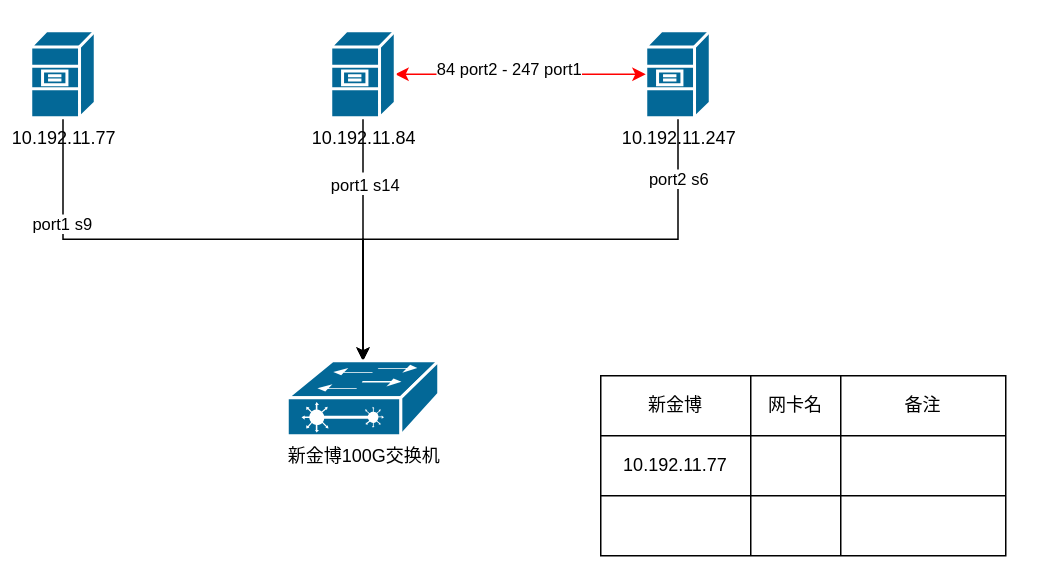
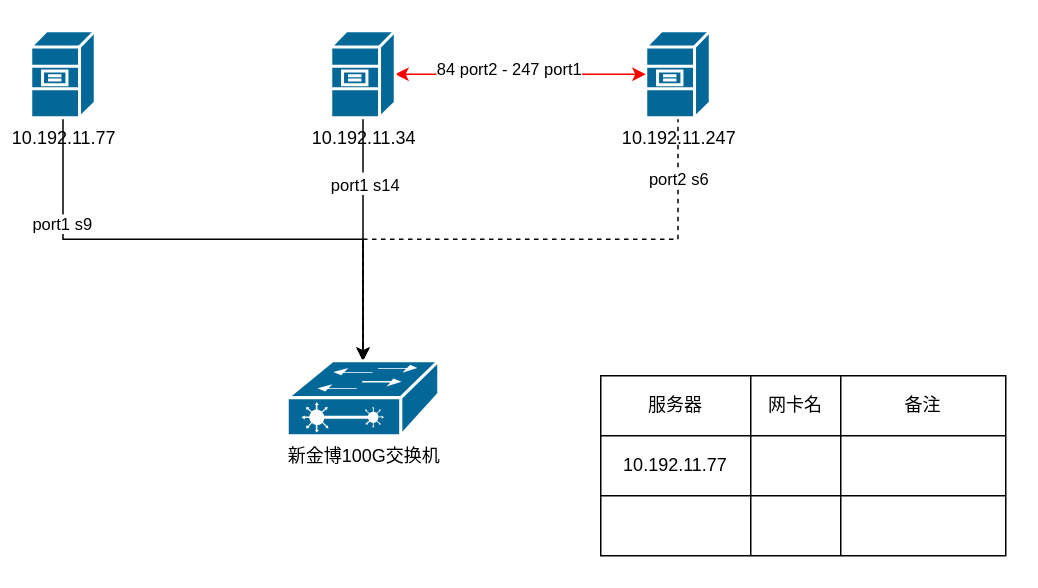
node "10.192.11.84": label "10.192.11.84" -> "10.192.11.34"
edge "10.192.11.247" -> "新金博100G交换机": style solid -> dashed
node "新金博": label "新金博" -> "服务器"
